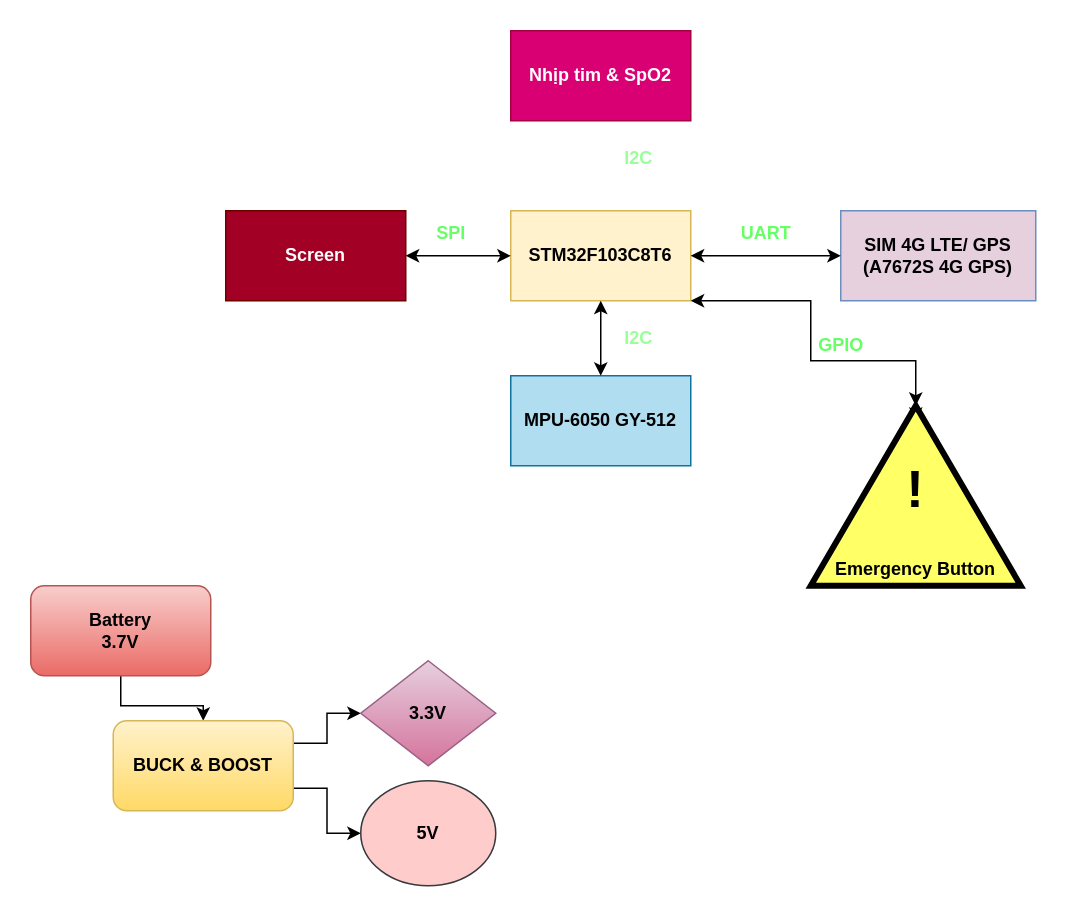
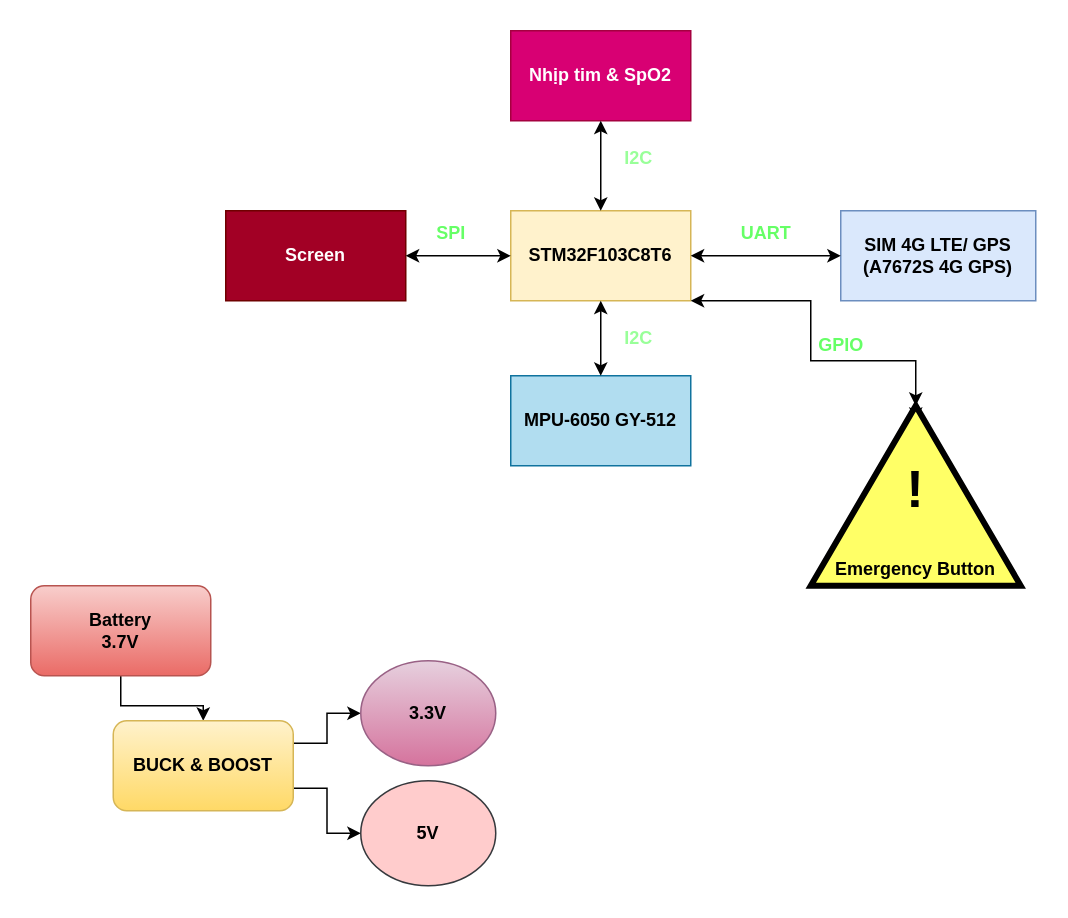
edge "Nhịp tim & SpO2" -- "STM32F103C8T6": added
node "SIM 4G LTE/ GPS (A7672S 4G GPS)": fillcolor #e6d0de -> #dae8fc
node "3.3V": shape diamond -> ellipse
